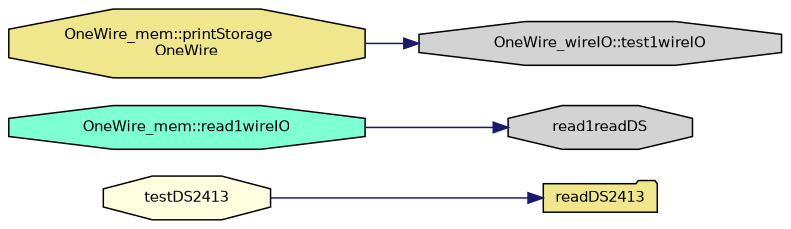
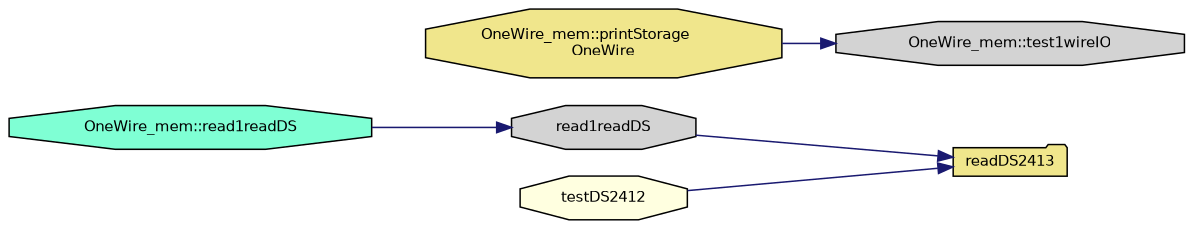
node "OneWire_wireIO::test1wireIO": label "OneWire_wireIO::test1wireIO" -> "OneWire_mem::test1wireIO"
node "OneWire_mem::read1wireIO": label "OneWire_mem::read1wireIO" -> "OneWire_mem::read1readDS"
edge "read1readDS" -> "readDS2413": added
node "testDS2413": label "testDS2413" -> "testDS2412"
